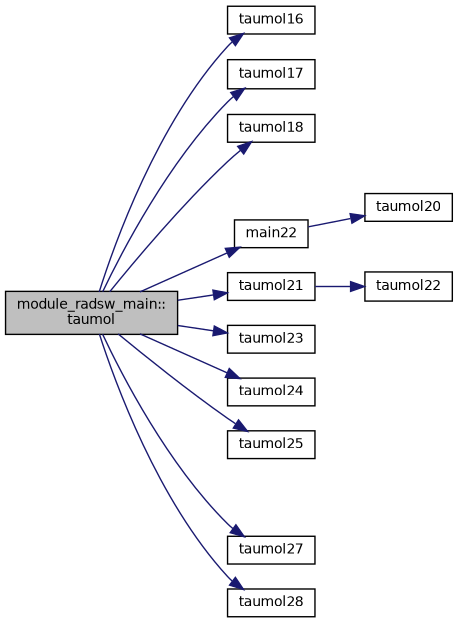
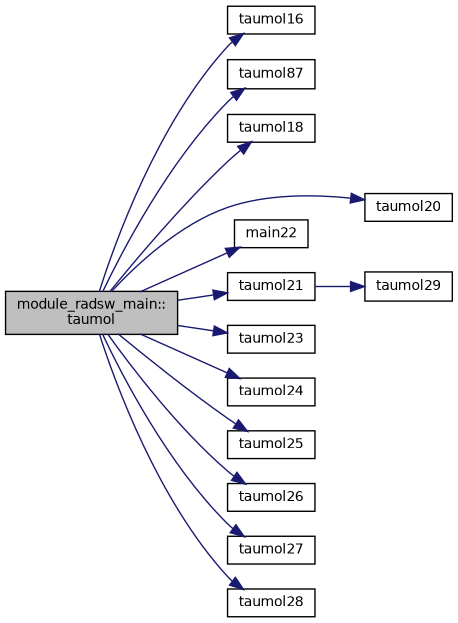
node "taumol17": label "taumol17" -> "taumol87"
edge "main22" -> "taumol20": now "module_radsw_main:: taumol" -> "taumol20"
node "taumol22": label "taumol22" -> "taumol29"
node "taumol26": added
